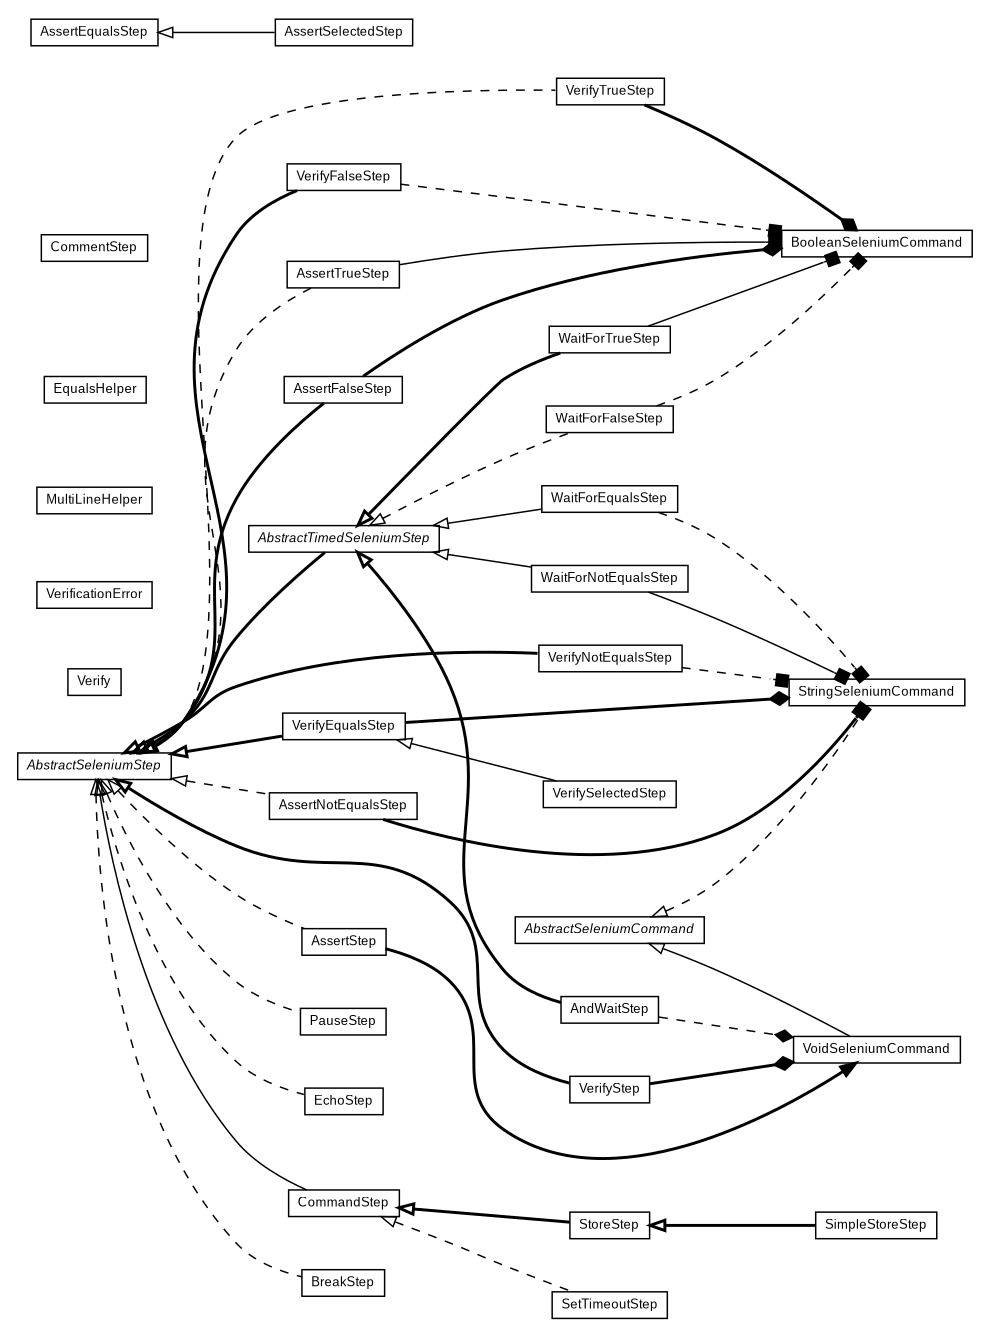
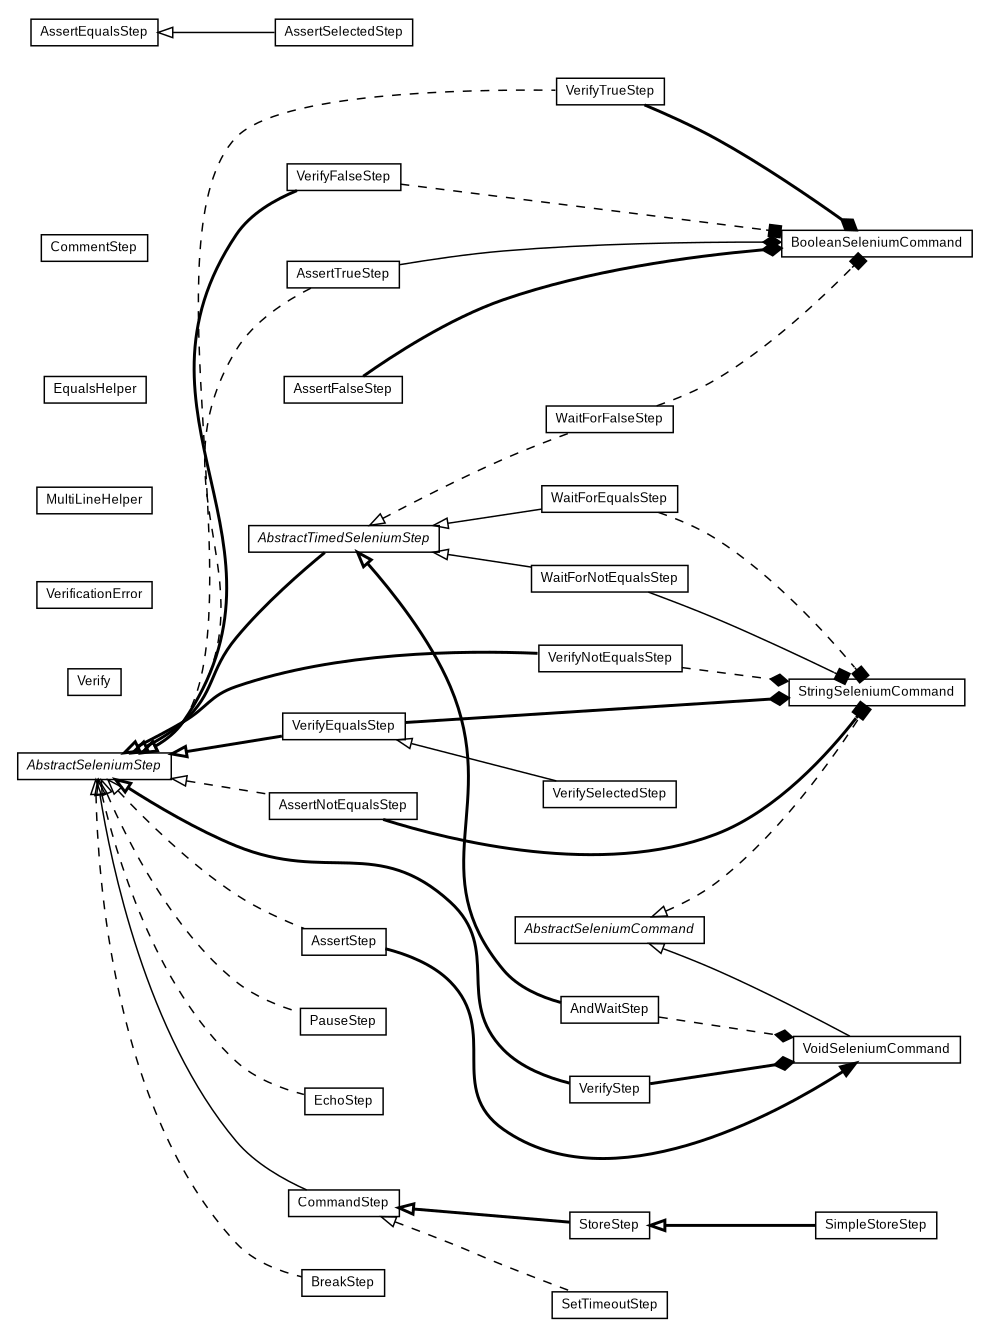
edge "AssertTrueStep" -> "BooleanSeleniumCommand": arrowhead box -> diamond
node "WaitForTrueStep": removed
edge "AssertFalseStep" -> "AbstractSeleniumStep": removed
edge "VerifyNotEqualsStep" -> "StringSeleniumCommand": arrowhead box -> diamond
